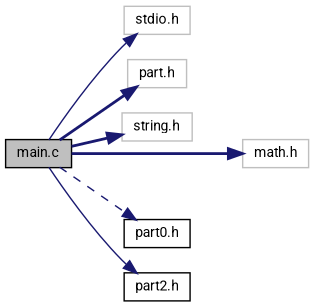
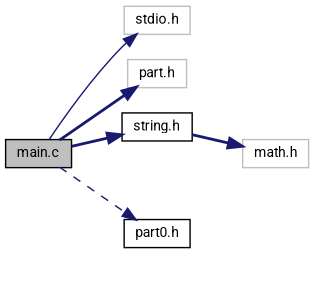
node "string.h": color grey75 -> black
edge "main.c" -> "math.h": now "string.h" -> "math.h"
node "part2.h": removed
